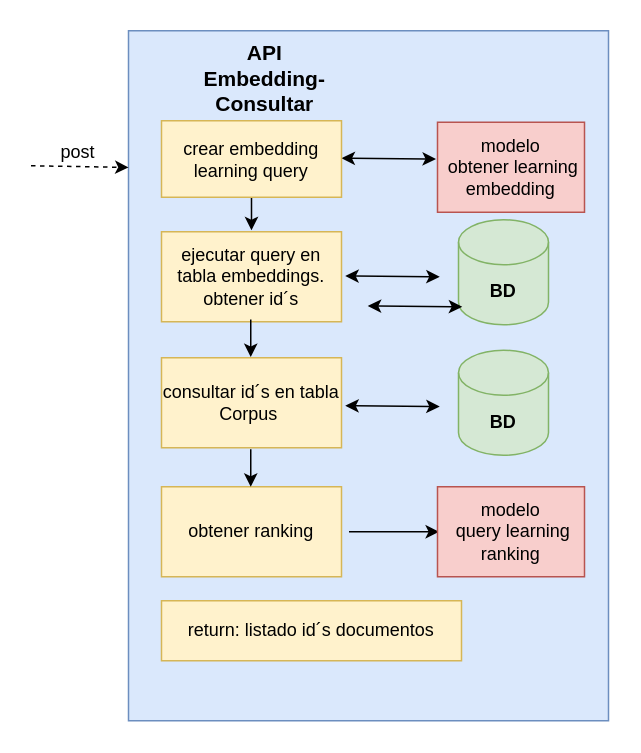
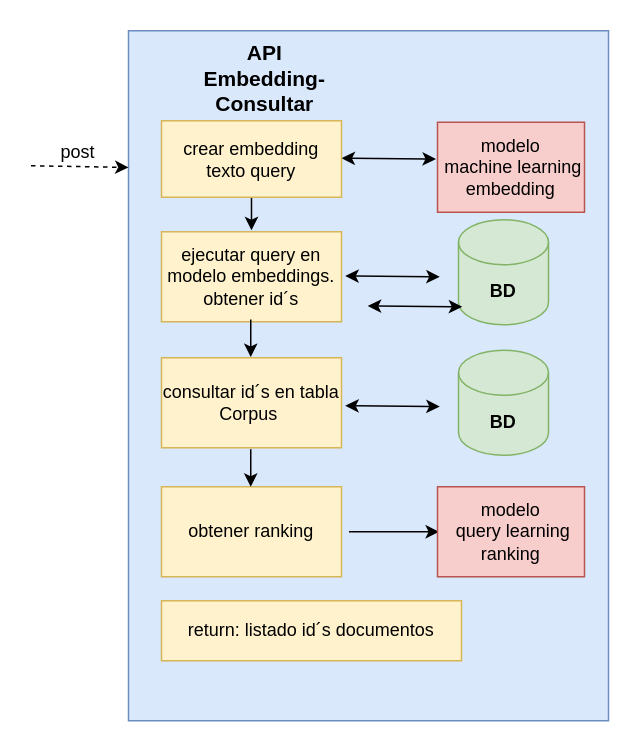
node "crear embedding learning query": label "crear embedding learning query" -> "crear embedding texto query"
node "modelo obtener learning embedding": label "modelo obtener learning embedding" -> "modelo machine learning embedding"
node "ejecutar query en tabla embeddings. obtener id´s": label "ejecutar query en tabla embeddings. obtener id´s" -> "ejecutar query en modelo embeddings. obtener id´s"
